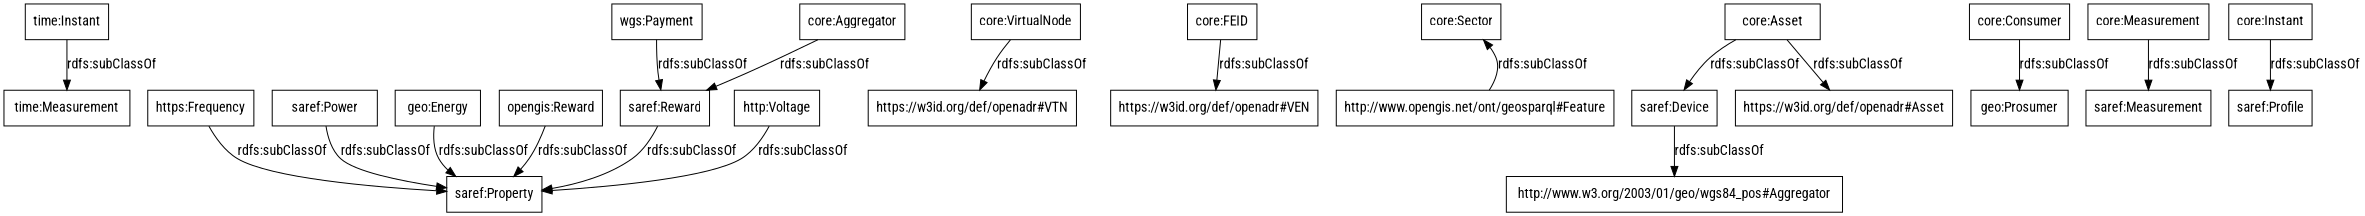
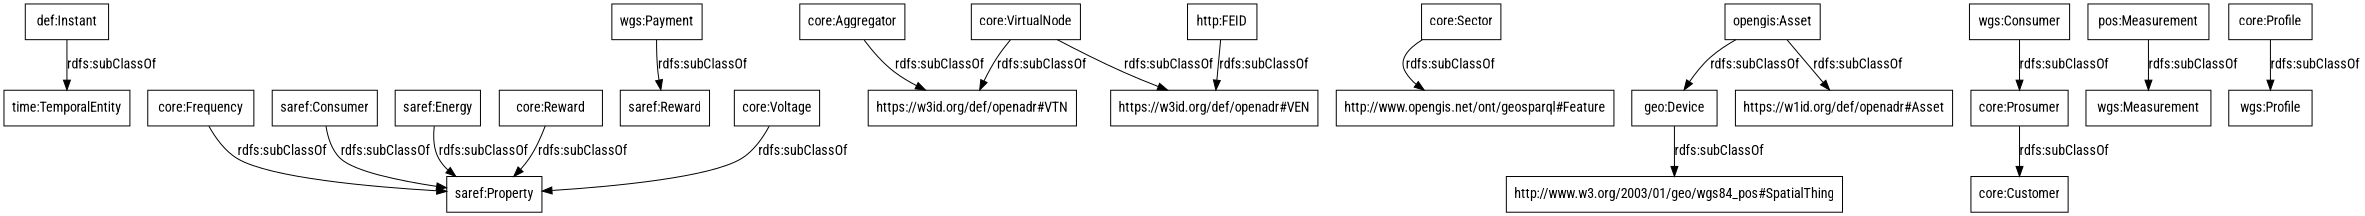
node "time:Instant": label "time:Instant" -> "def:Instant"
node "core:FEID": label "core:FEID" -> "http:FEID"
node "core:Asset": label "core:Asset" -> "opengis:Asset"
node "core:Consumer": label "core:Consumer" -> "wgs:Consumer"
node "core:Measurement": label "core:Measurement" -> "pos:Measurement"
node "core:Instant": label "core:Instant" -> "core:Profile"
edge "core:Aggregator" -> "saref:Reward": now "core:Aggregator" -> "https://w3id.org/def/openadr#VTN"
edge "core:VirtualNode" -> "https://w3id.org/def/openadr#VEN": added, label "rdfs:subClassOf"
edge "http://www.opengis.net/ont/geosparql#Feature" -> "core:Sector": reversed
node "time:Measurement": label "time:Measurement" -> "time:TemporalEntity"
node "https:Frequency": label "https:Frequency" -> "core:Frequency"
node "saref:Power": label "saref:Power" -> "saref:Consumer"
node "geo:Energy": label "geo:Energy" -> "saref:Energy"
node "opengis:Reward": label "opengis:Reward" -> "core:Reward"
node "http:Voltage": label "http:Voltage" -> "core:Voltage"
node "saref:Device": label "saref:Device" -> "geo:Device"
node "https://w3id.org/def/openadr#Asset": label "https://w3id.org/def/openadr#Asset" -> "https://w1id.org/def/openadr#Asset"
node "geo:Prosumer": label "geo:Prosumer" -> "core:Prosumer"
node "saref:Measurement": label "saref:Measurement" -> "wgs:Measurement"
node "saref:Profile": label "saref:Profile" -> "wgs:Profile"
edge "saref:Reward" -> "saref:Property": removed, label "rdfs:subClassOf"
node "http://www.w3.org/2003/01/geo/wgs84_pos#Aggregator": label "http://www.w3.org/2003/01/geo/wgs84_pos#Aggregator" -> "http://www.w3.org/2003/01/geo/wgs84_pos#SpatialThing"
node "core:Customer": added
